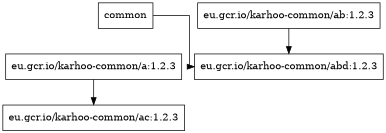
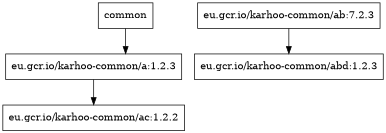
node "eu.gcr.io/karhoo-common/ab:1.2.3": label "eu.gcr.io/karhoo-common/ab:1.2.3" -> "eu.gcr.io/karhoo-common/ab:7.2.3"
edge "common" -> "eu.gcr.io/karhoo-common/abd:1.2.3": now "common" -> "eu.gcr.io/karhoo-common/a:1.2.3"
node "eu.gcr.io/karhoo-common/ac:1.2.3": label "eu.gcr.io/karhoo-common/ac:1.2.3" -> "eu.gcr.io/karhoo-common/ac:1.2.2"
